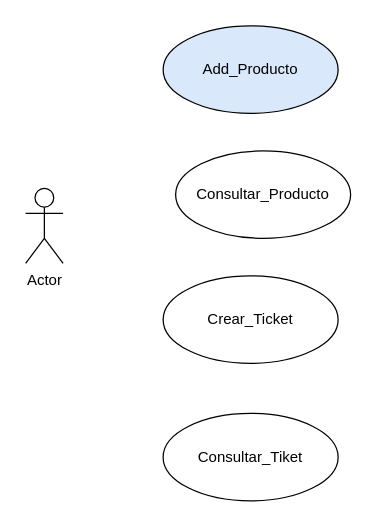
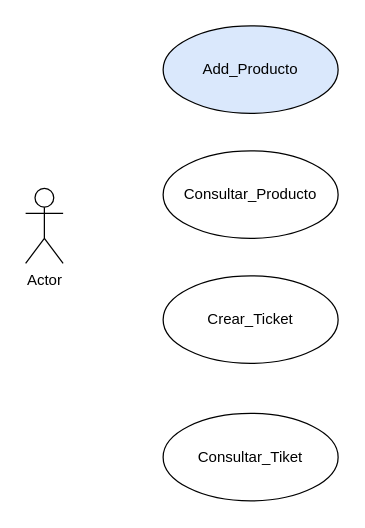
node "Consultar_Producto": moved (263, 194) -> (251, 194)
